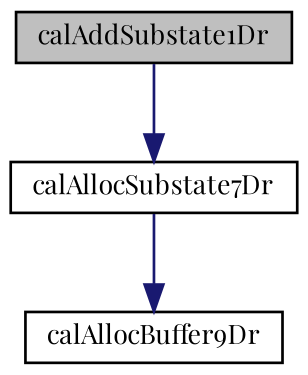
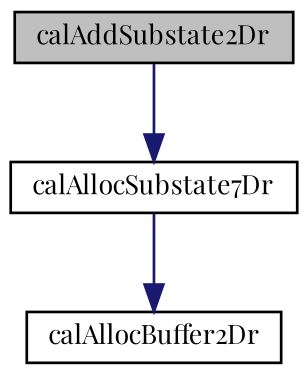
node "calAddSubstate1Dr": label "calAddSubstate1Dr" -> "calAddSubstate2Dr"
node "calAllocBuffer9Dr": label "calAllocBuffer9Dr" -> "calAllocBuffer2Dr"
